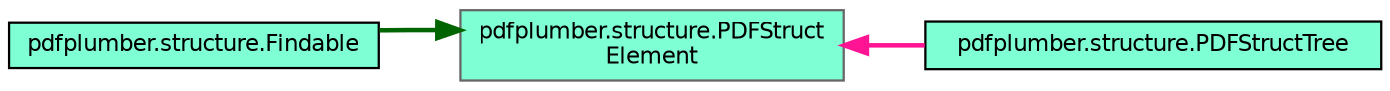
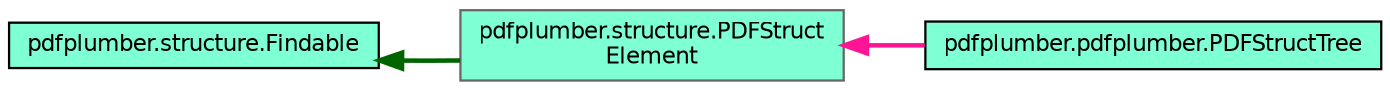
edge "pdfplumber.structure.Findable" -> "pdfplumber.structure.PDFStruct Element": reversed
node "pdfplumber.structure.PDFStructTree": label "pdfplumber.structure.PDFStructTree" -> "pdfplumber.pdfplumber.PDFStructTree"
